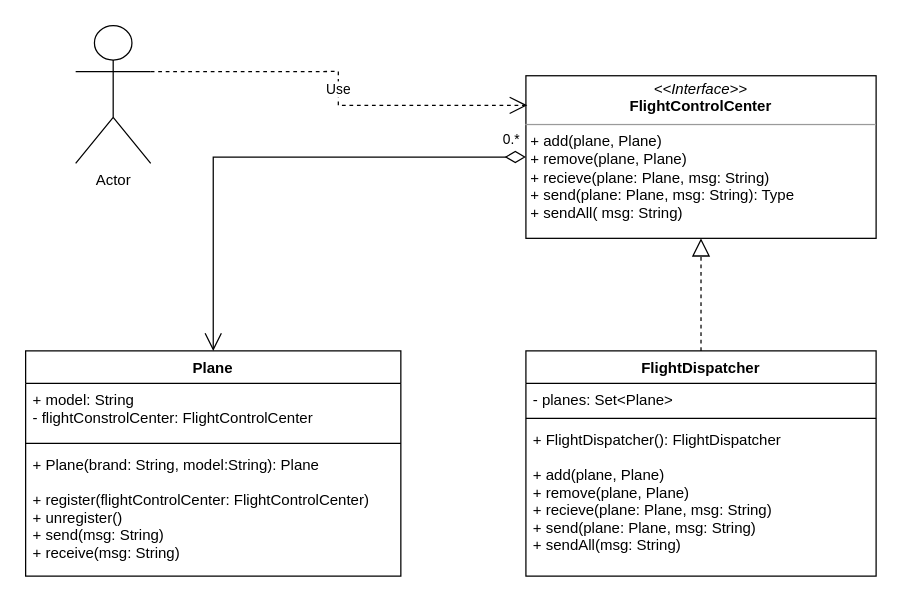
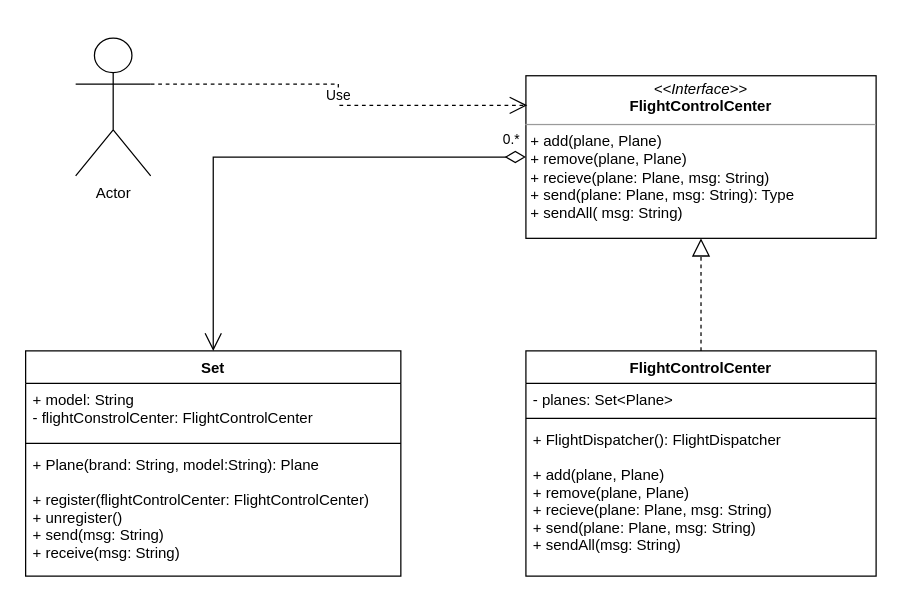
node "Actor": moved (113, 94) -> (113, 107)
node "Plane": label "Plane" -> "Set"
node "FlightDispatcher": label "FlightDispatcher" -> "FlightControlCenter"
